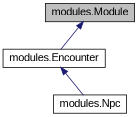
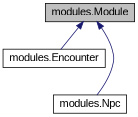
edge "modules.Npc" -> "modules.Encounter": now "modules.Npc" -> "modules.Module"
